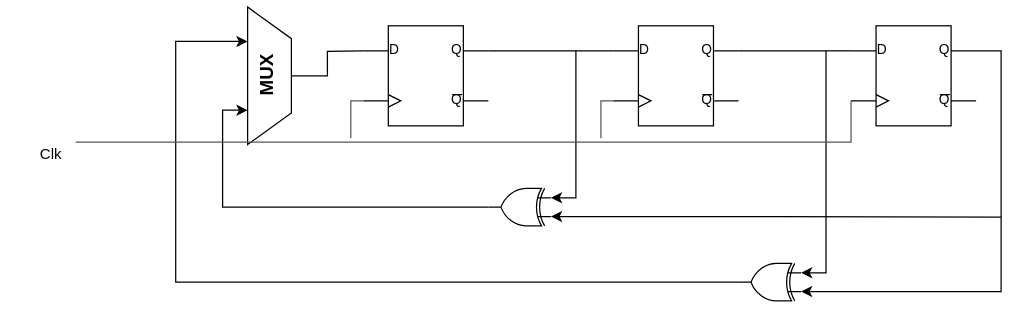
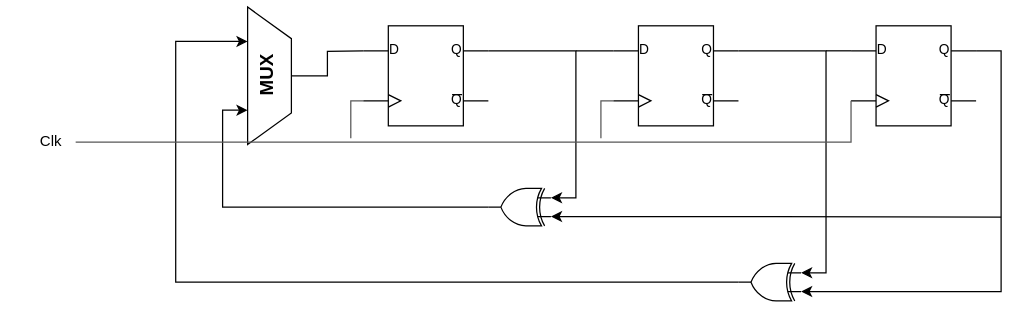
node "Clk": moved (51, 154) -> (51, 142)
